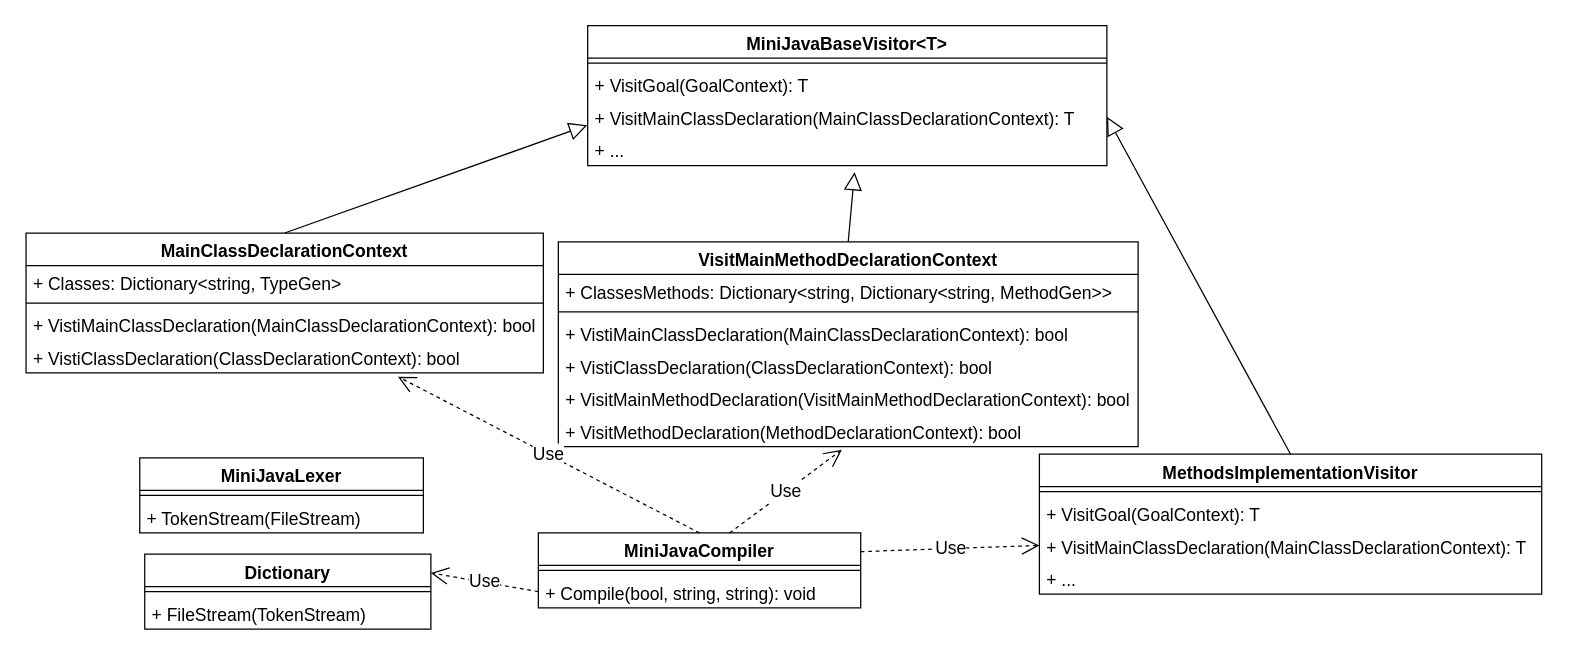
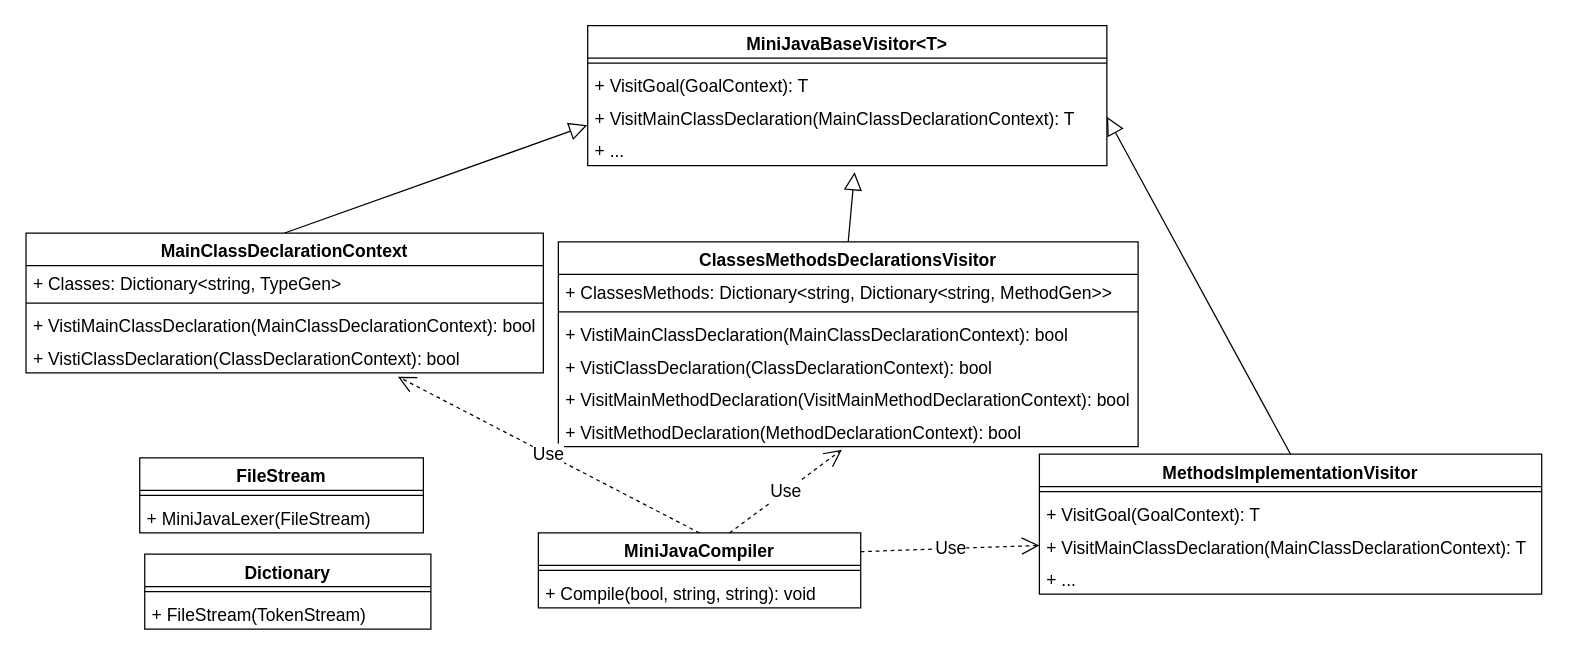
node "VisitMainMethodDeclarationContext": label "VisitMainMethodDeclarationContext" -> "ClassesMethodsDeclarationsVisitor"
node "MiniJavaLexer": label "MiniJavaLexer" -> "FileStream"
node "+ TokenStream(FileStream)": label "+ TokenStream(FileStream)" -> "+ MiniJavaLexer(FileStream)"
edge "+ Compile(bool, string, string): void" -> "Dictionary": removed, label "Use"
